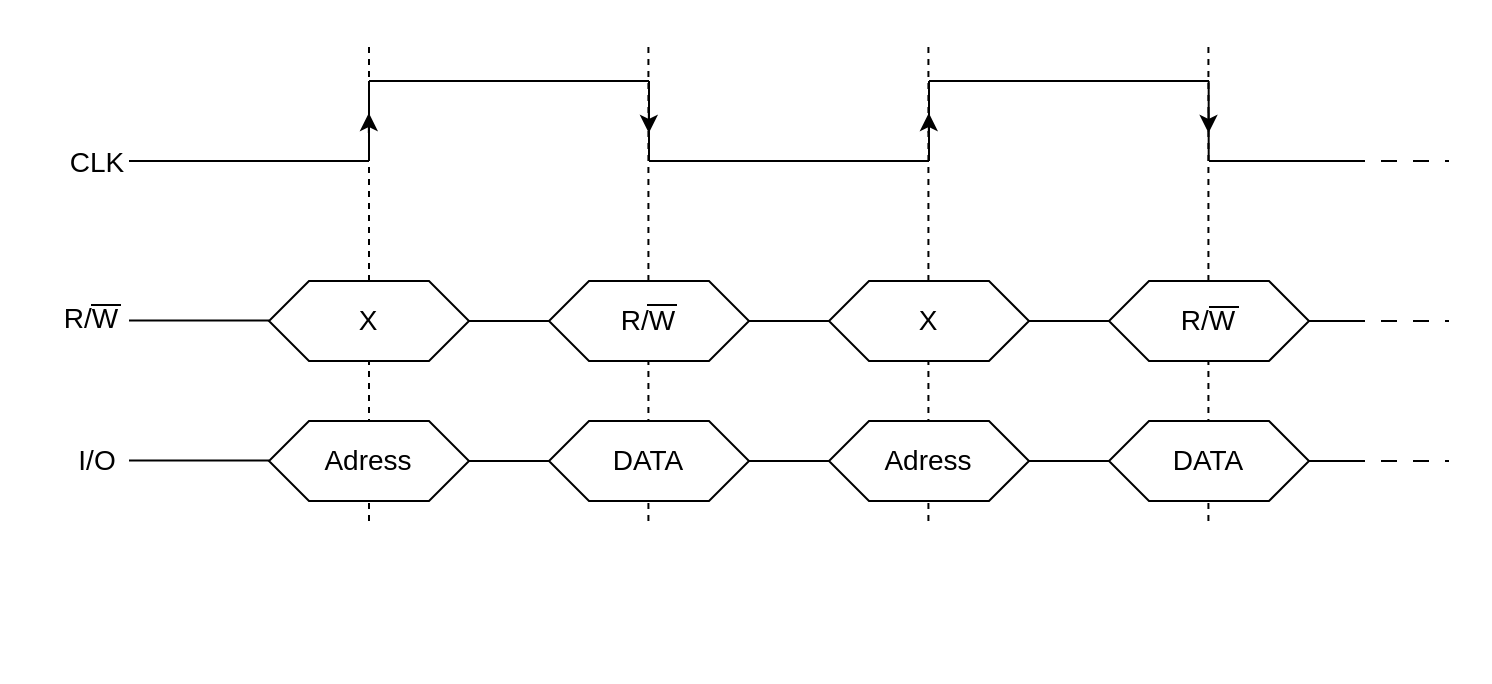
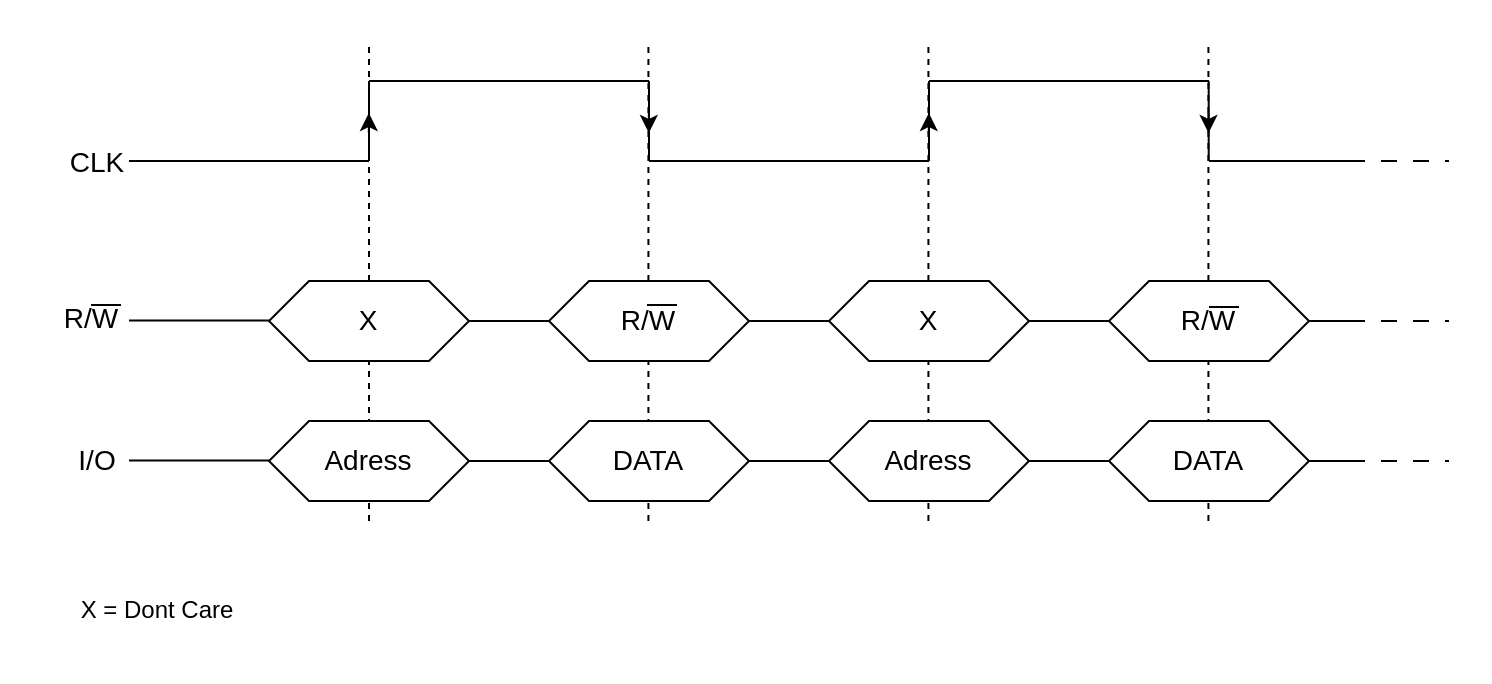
node "X = Dont Care": added
